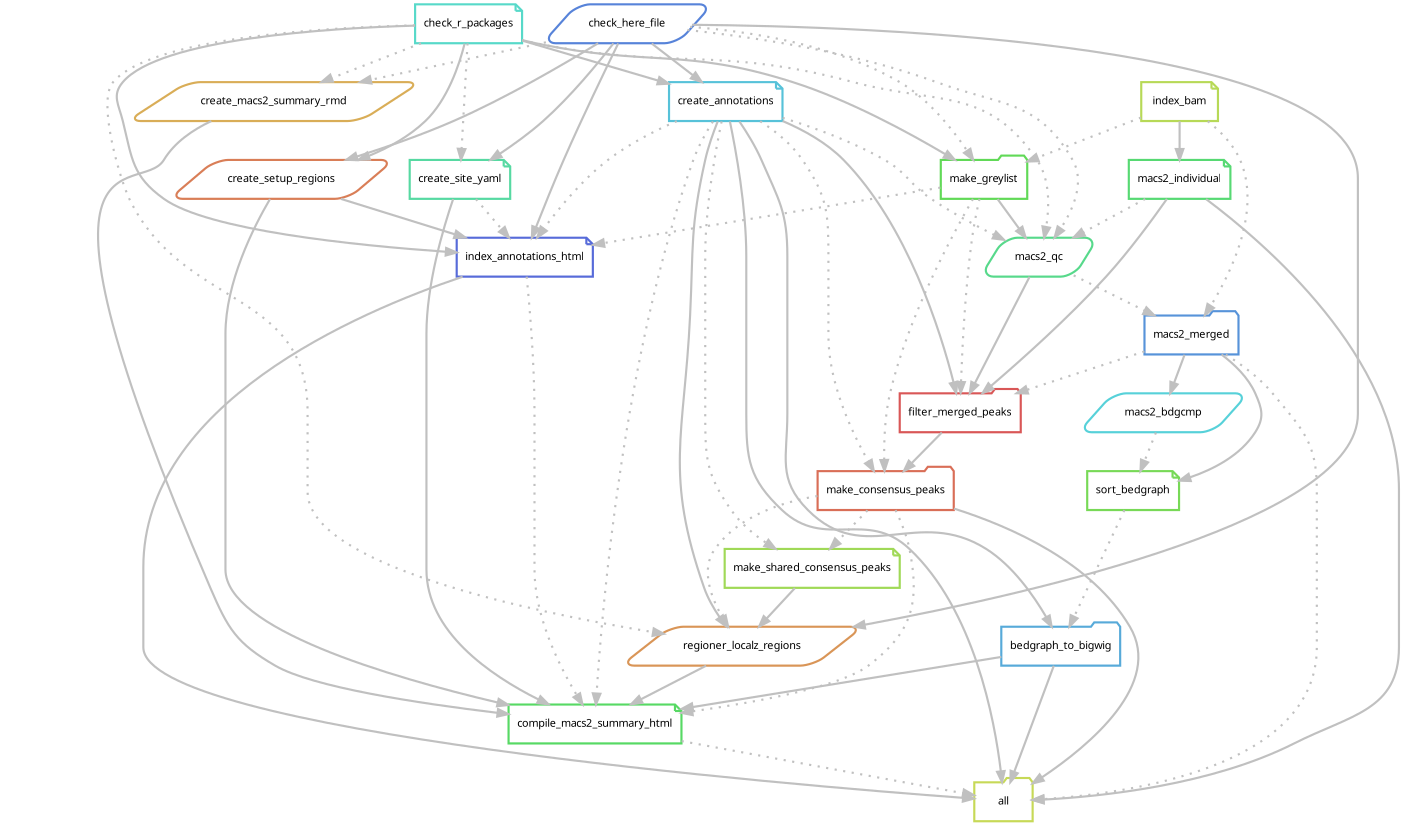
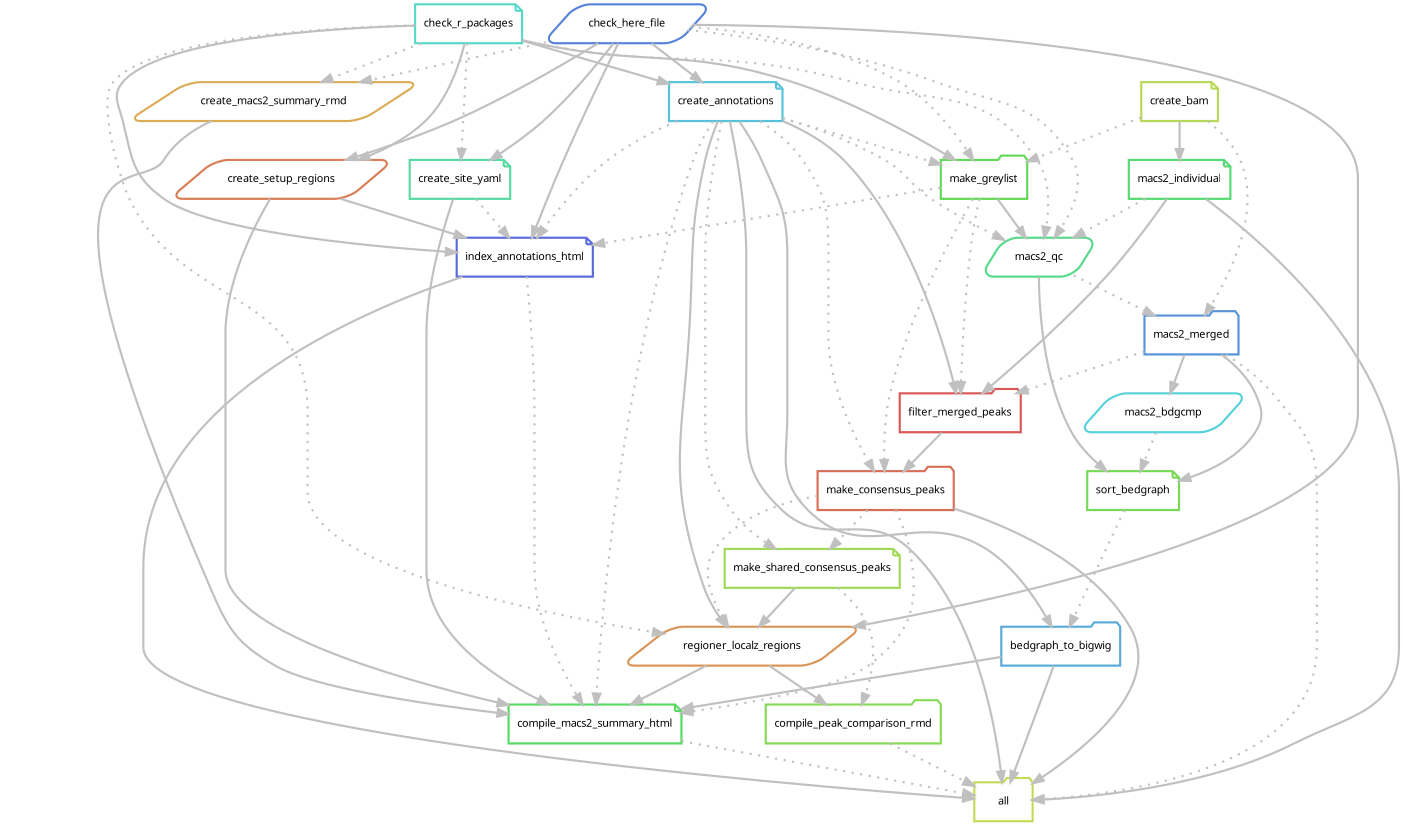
node "index_bam": label "index_bam" -> "create_bam"
edge "create_annotations" -> "make_greylist": added
edge "macs2_qc" -> "filter_merged_peaks": now "macs2_qc" -> "sort_bedgraph"
node "compile_peak_comparison_rmd": added
